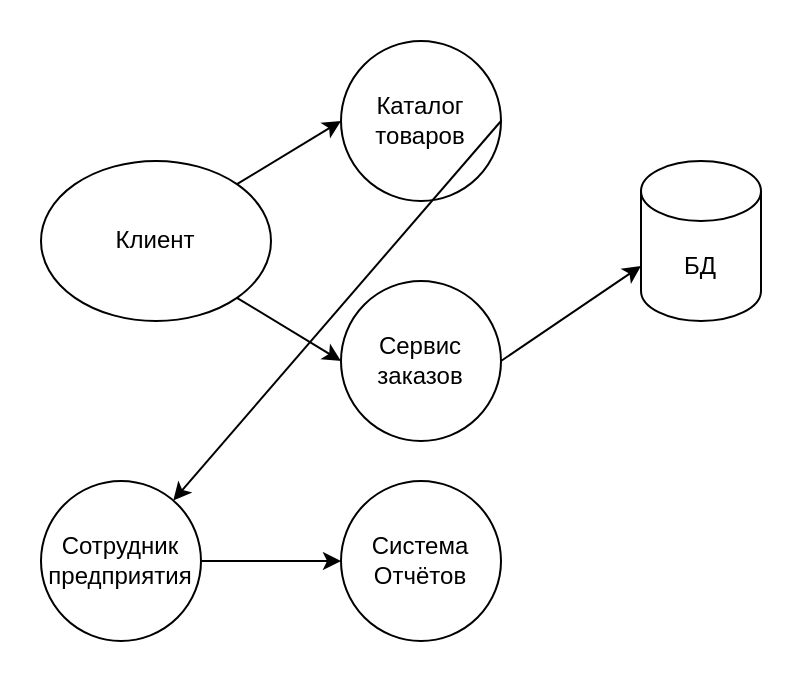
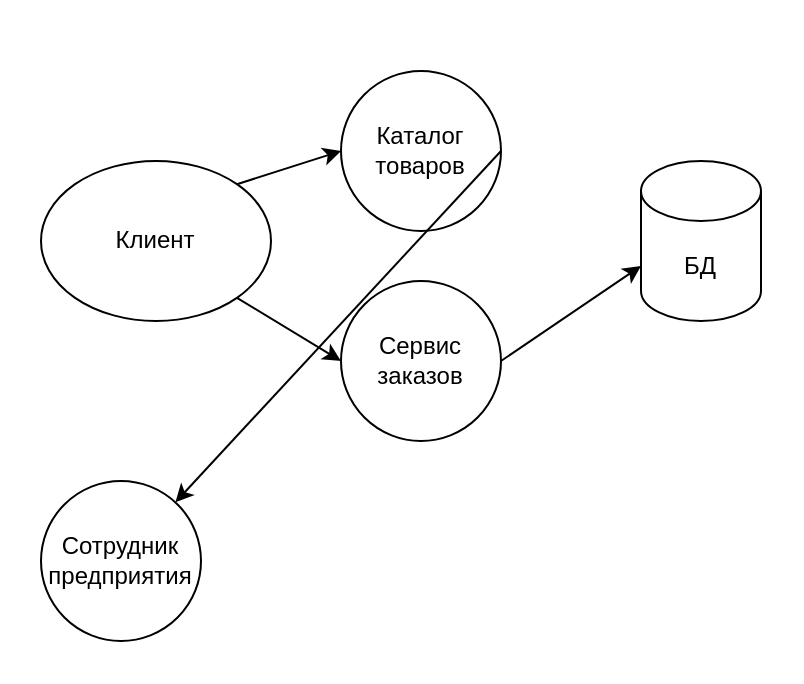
node "Каталог товаров": moved (421, 121) -> (421, 151)
edge "Сотрудник предприятия" -> "Система Отчётов": removed
node "Система Отчётов": removed
